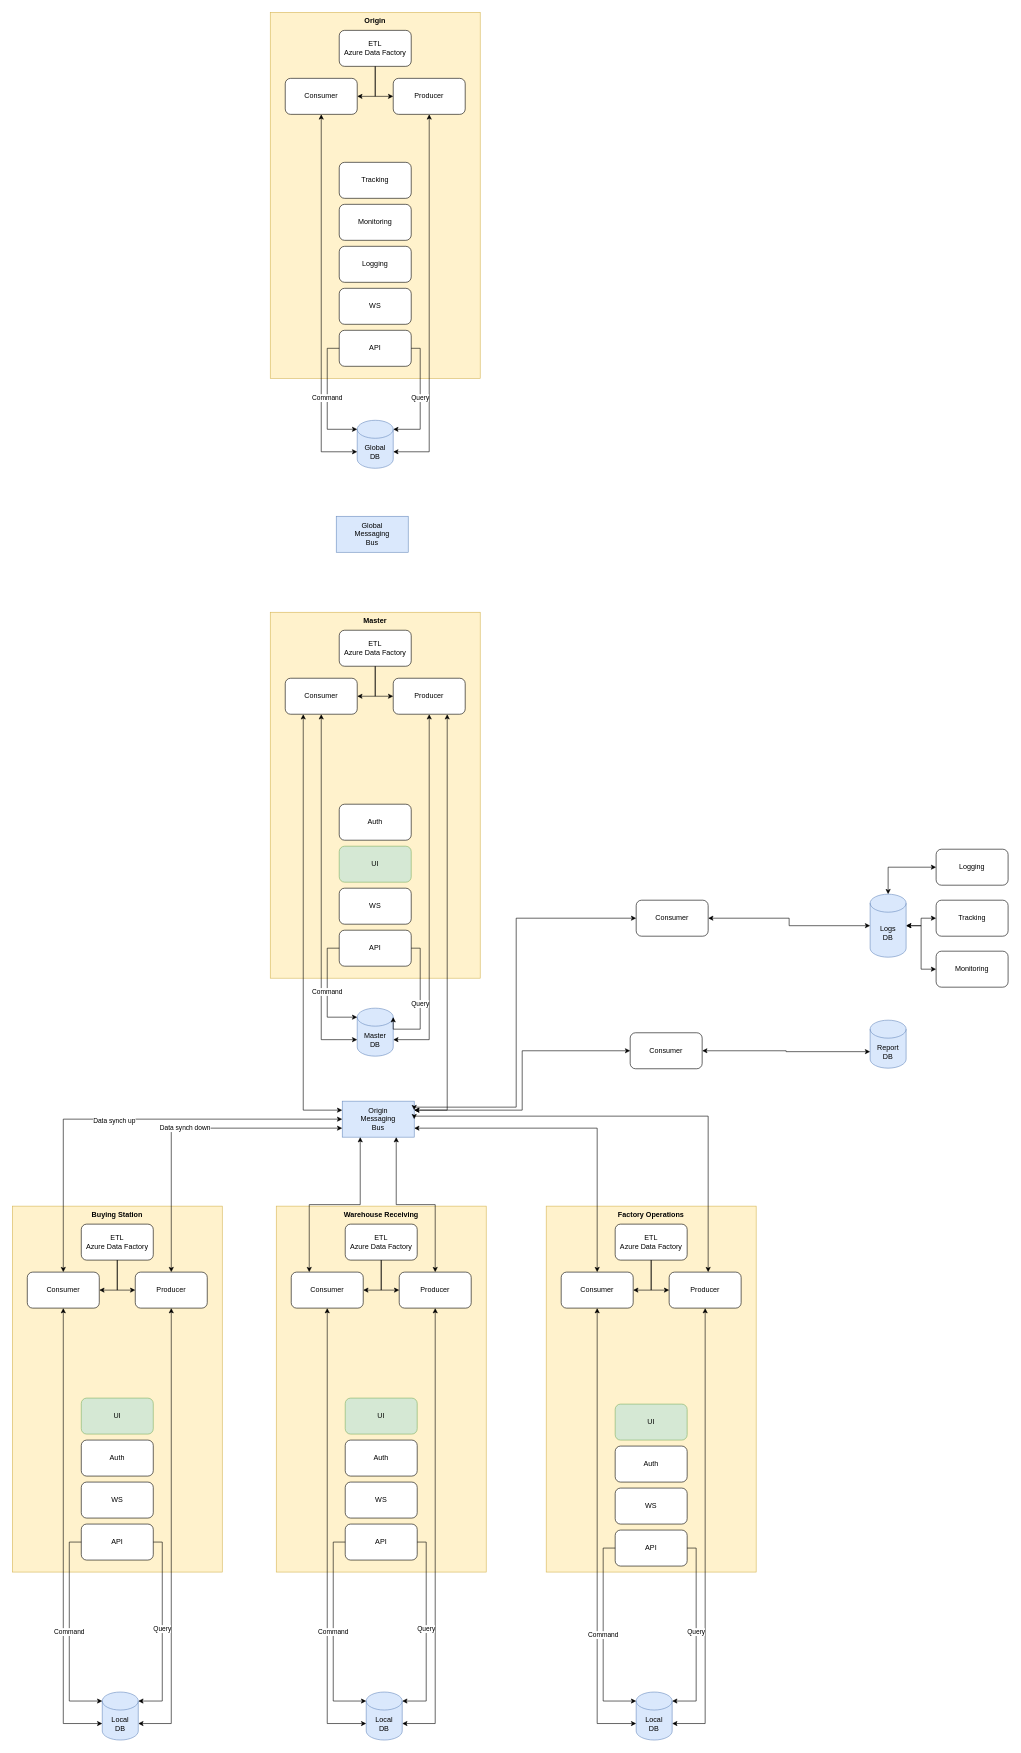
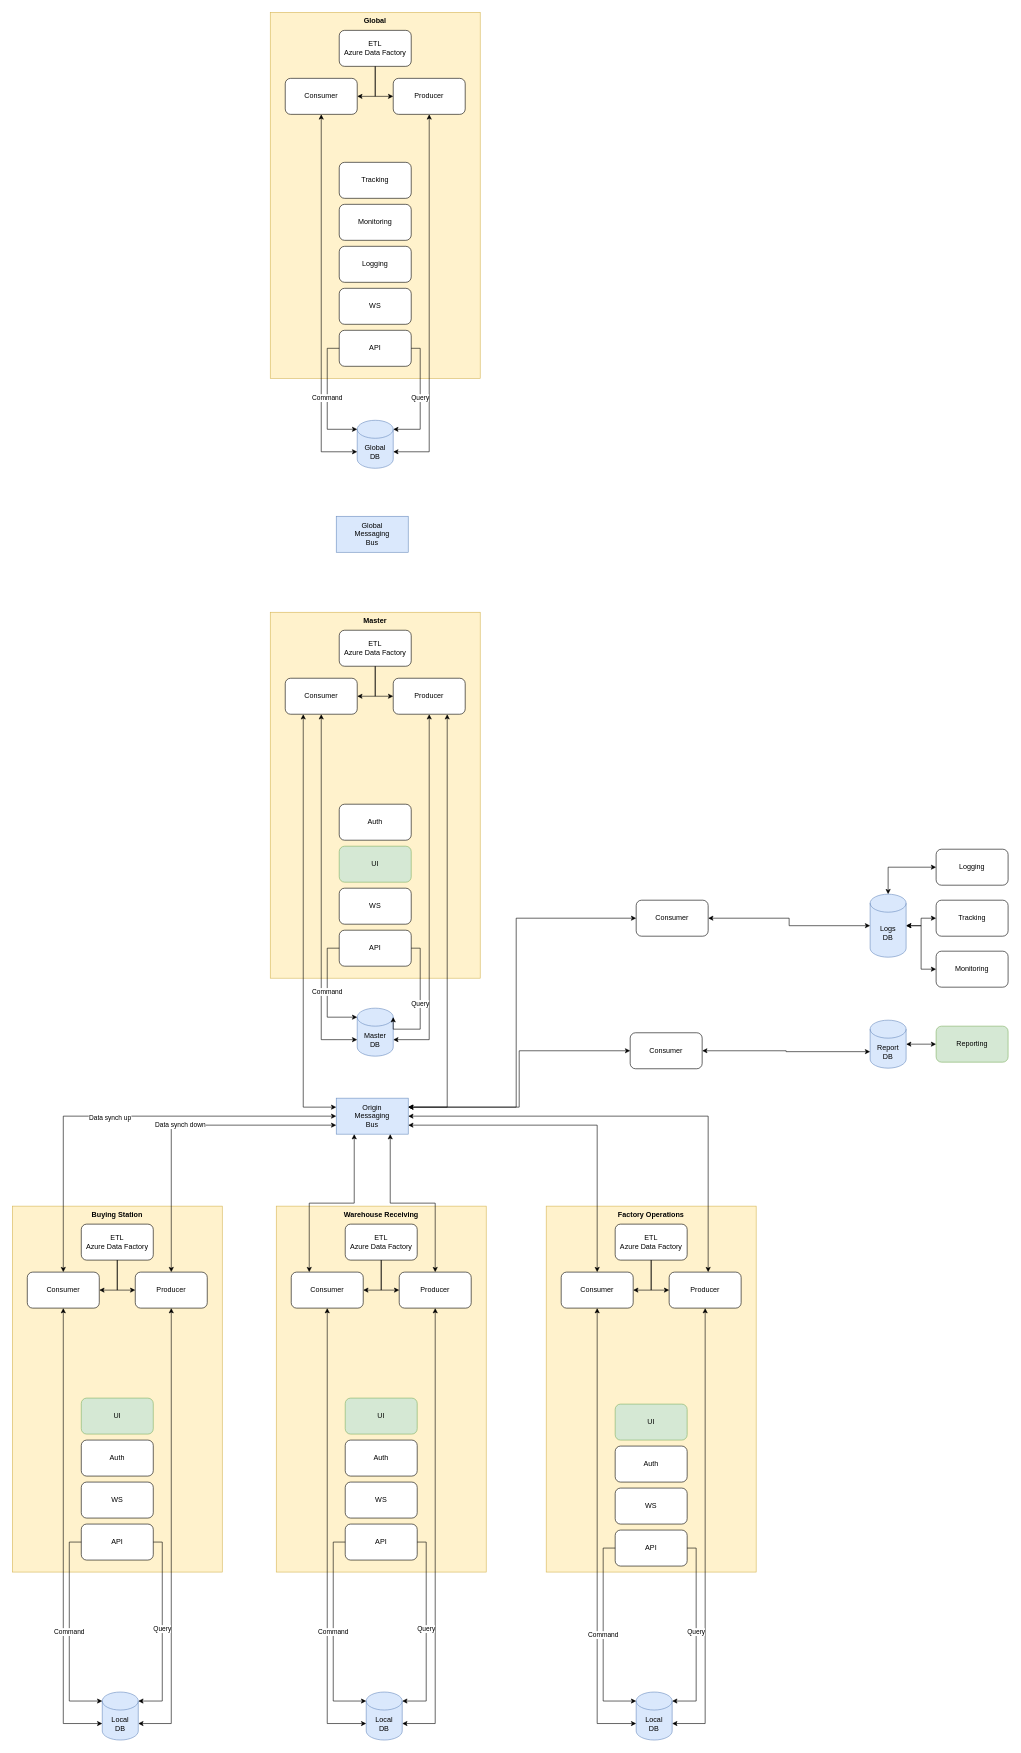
node "Origin": label "Origin" -> "Global"
edge "Report DB" -- "Reporting": added
node "Reporting": added
node "Origin Messaging Bus": moved (378, 1119) -> (372, 1116)
